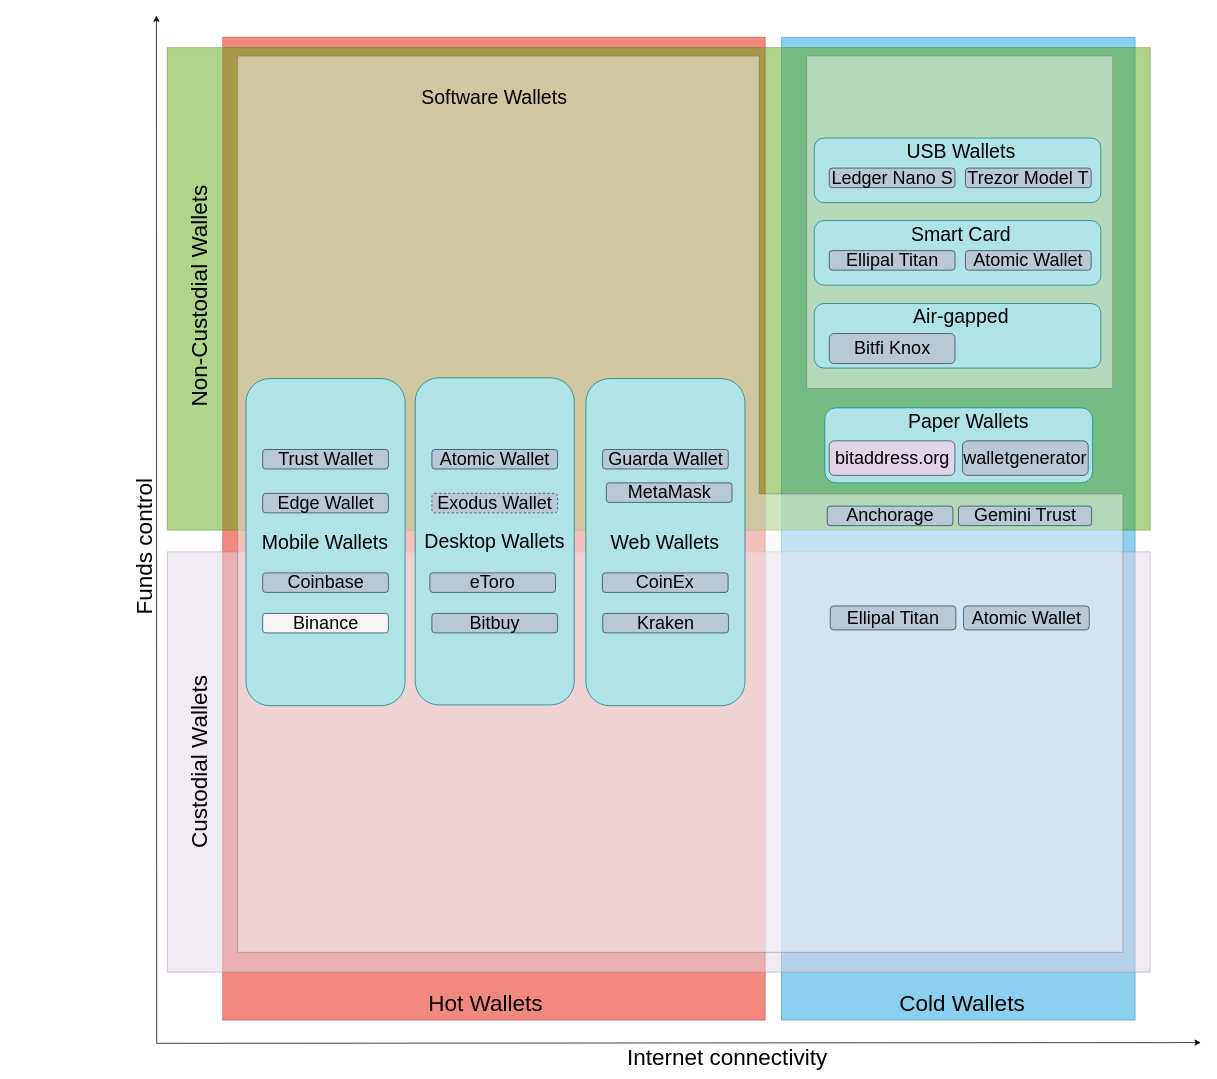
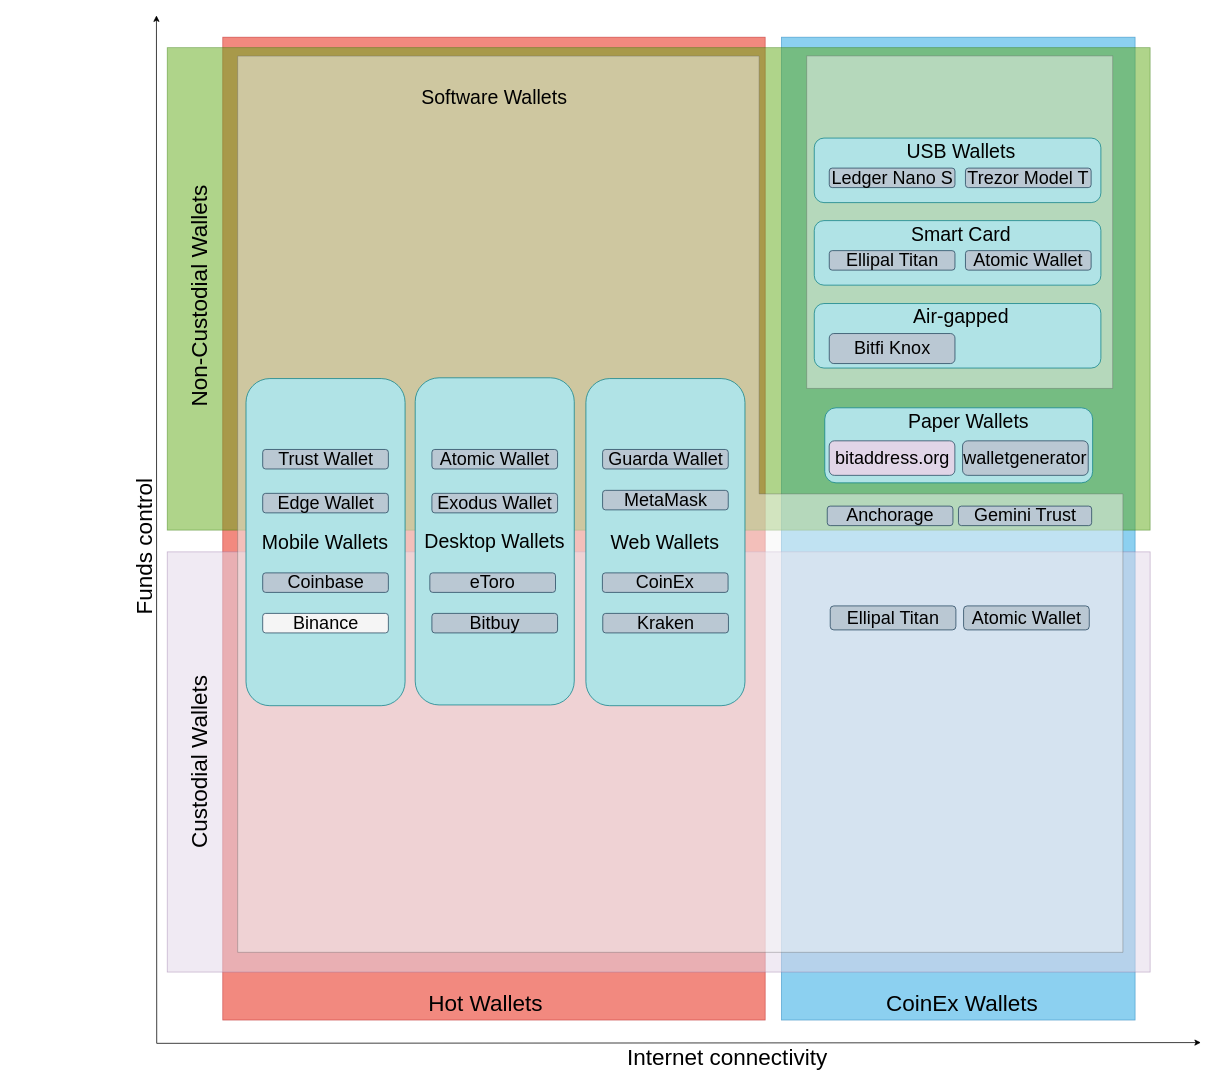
node "MetaMask": moved (669, 492) -> (665, 500)
node "Exodus Wallet": style dashed -> solid
node "Cold Wallets": label "Cold Wallets" -> "CoinEx Wallets"
